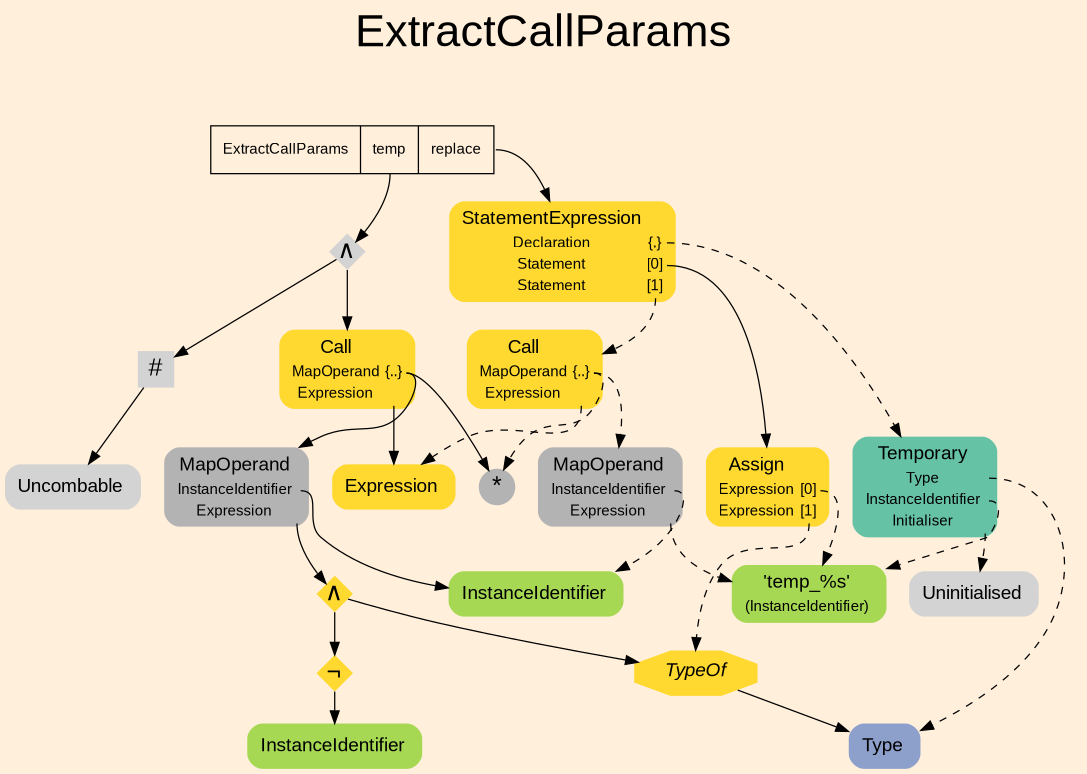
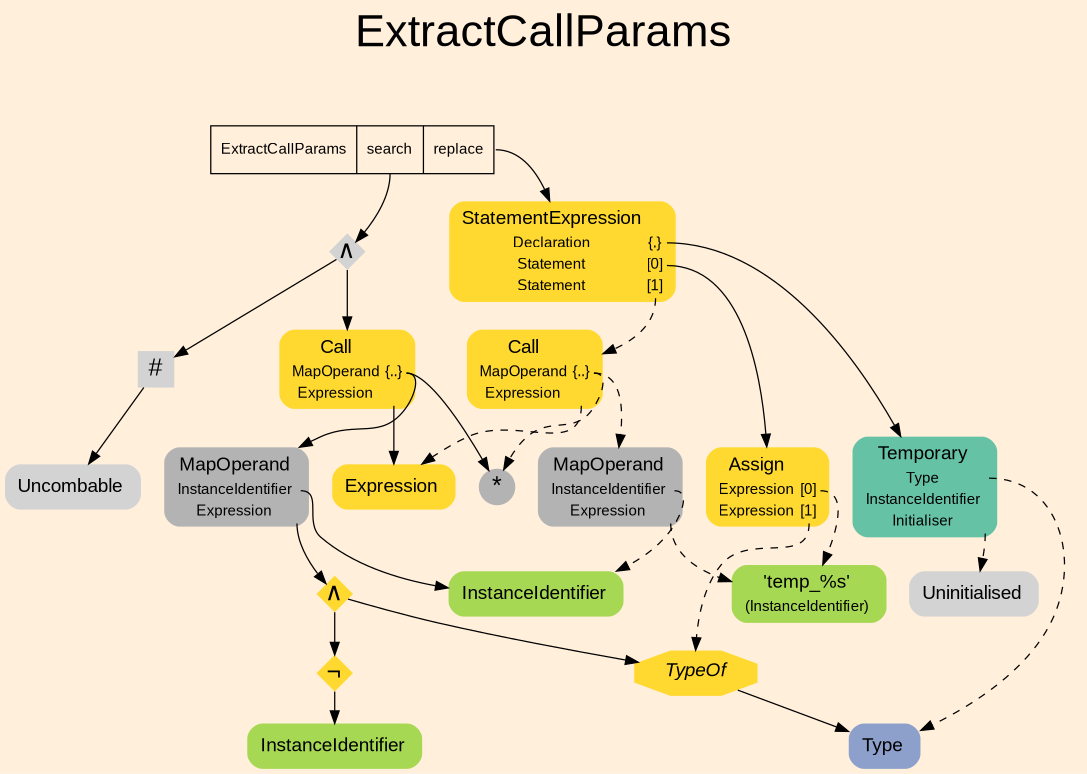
node "ExtractCallParams": text "temp" -> "search"
edge "StatementExpression" -> "Temporary": style dashed -> solid
edge "Temporary" -> "'temp_%s'": removed
